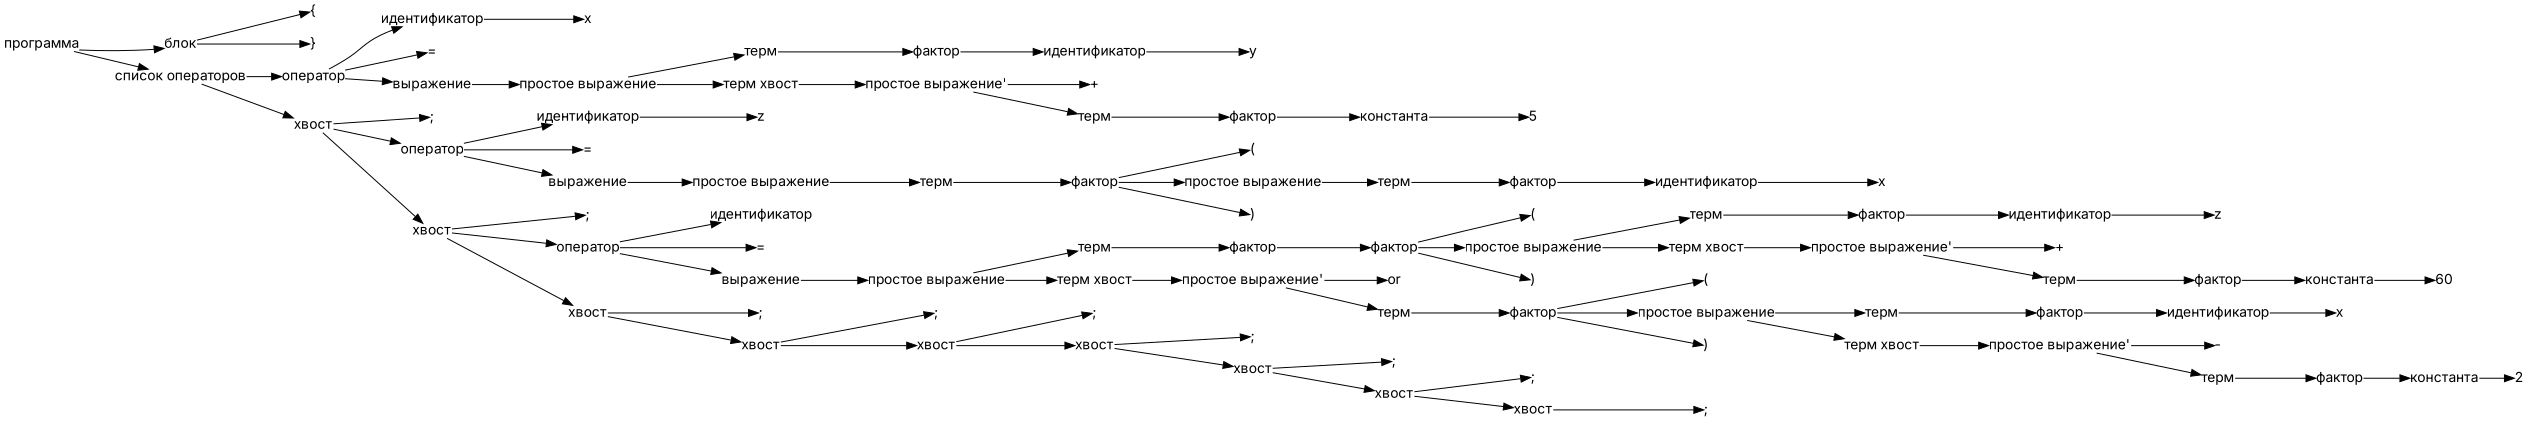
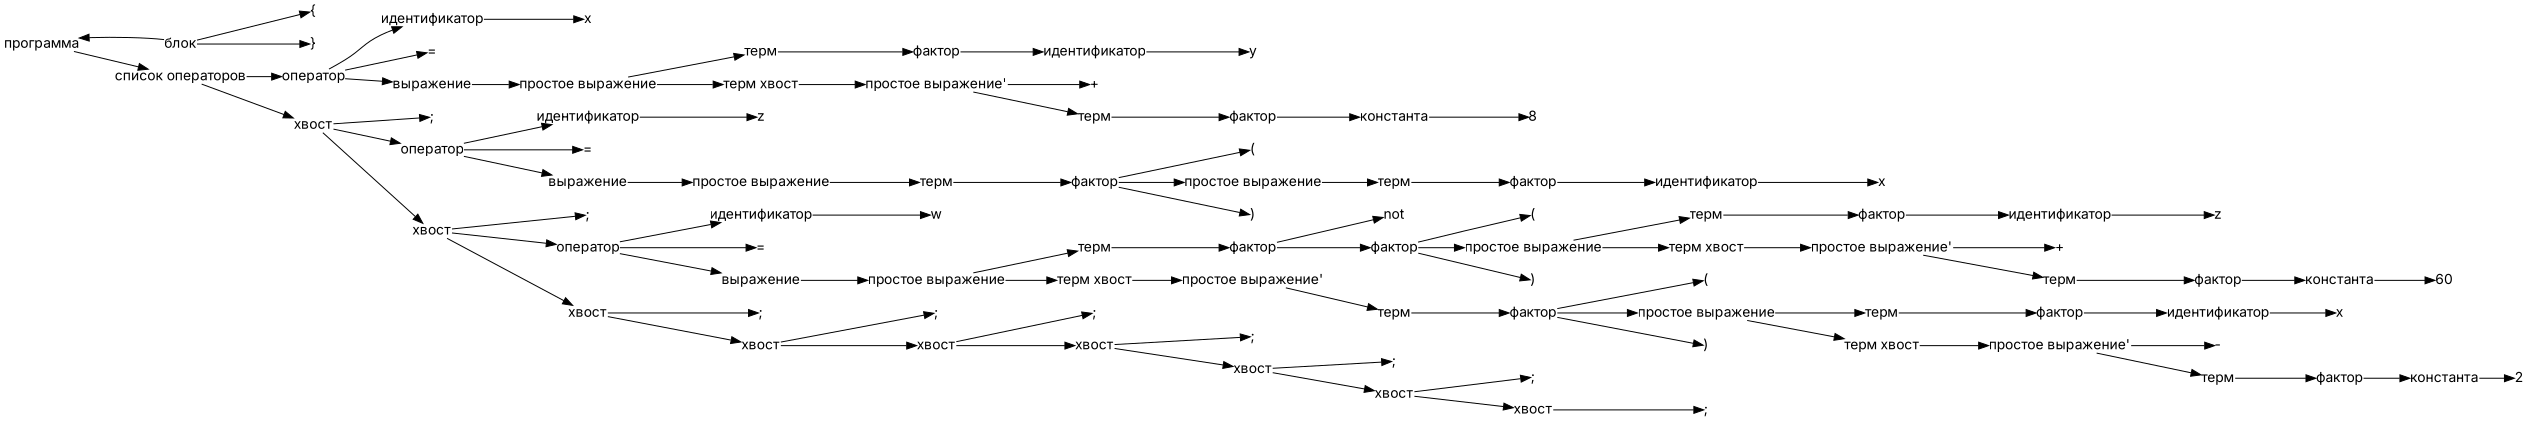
edge "программа" -> "блок": reversed
node "5": label "5" -> "8"
node "w": added
node "not": added
node "or": removed
